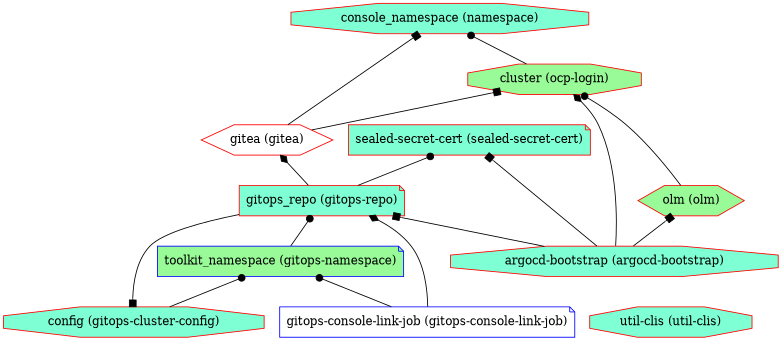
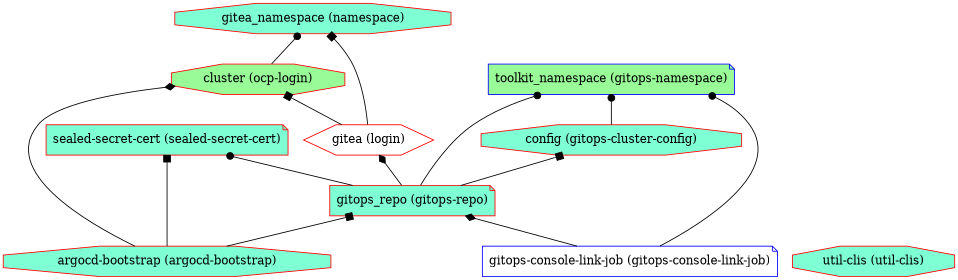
node "console_namespace (namespace)": label "console_namespace (namespace)" -> "gitea_namespace (namespace)"
node "gitea (gitea)": label "gitea (gitea)" -> "gitea (login)"
node "olm (olm)": removed
edge "toolkit_namespace (gitops-namespace)" -> "gitops_repo (gitops-repo)": reversed
